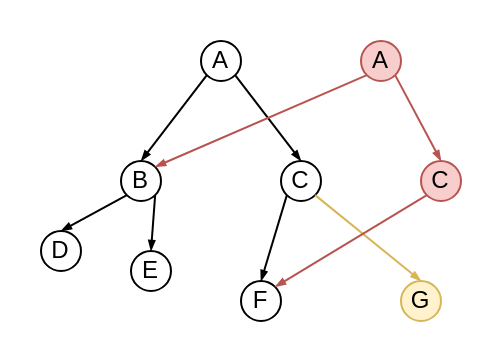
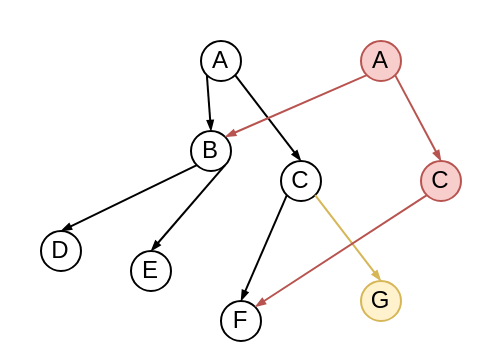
node "B": moved (141, 181) -> (211, 151)
node "F": moved (261, 301) -> (241, 321)
node "G": moved (421, 301) -> (381, 301)
